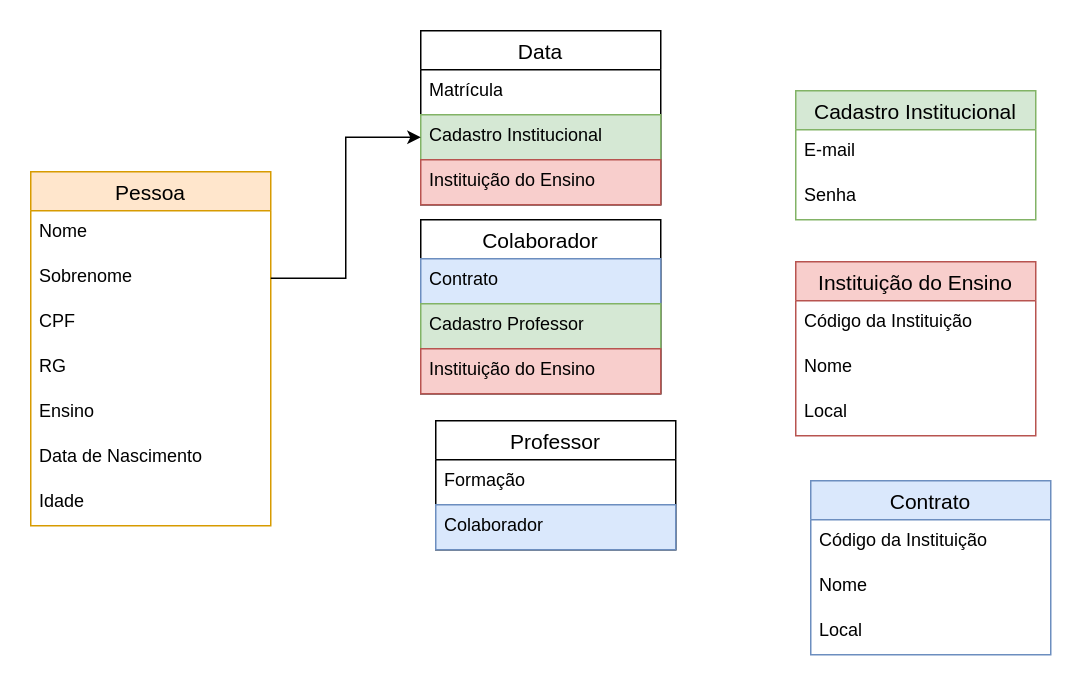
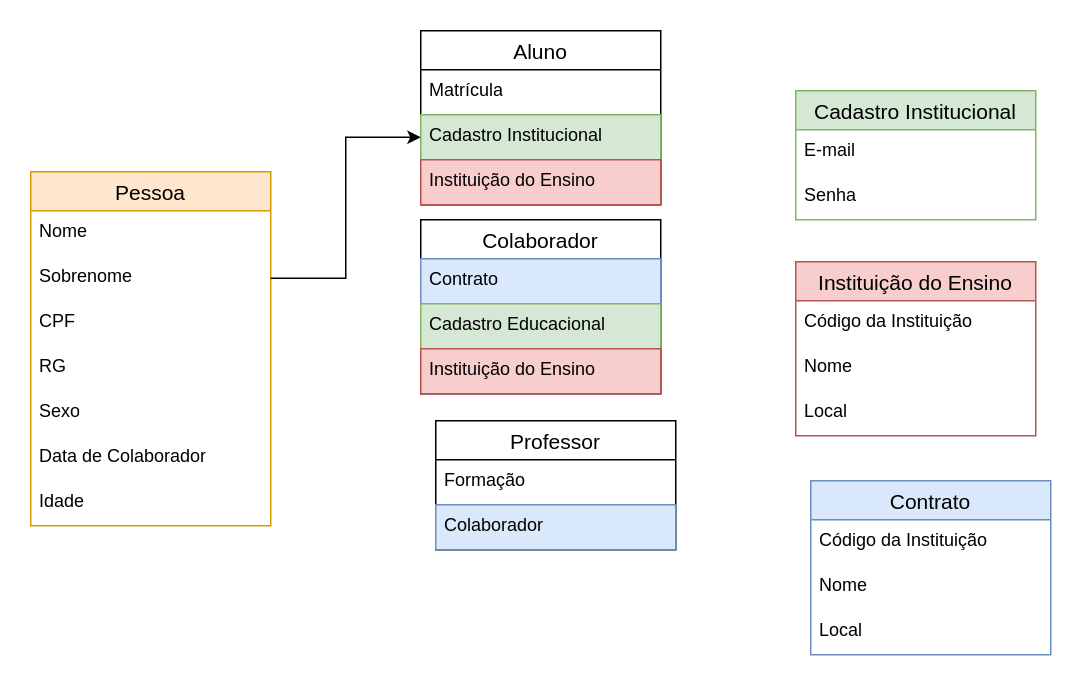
node "Data": label "Data" -> "Aluno"
node "Cadastro Professor": label "Cadastro Professor" -> "Cadastro Educacional"
node "Ensino": label "Ensino" -> "Sexo"
node "Data de Nascimento": label "Data de Nascimento" -> "Data de Colaborador"
